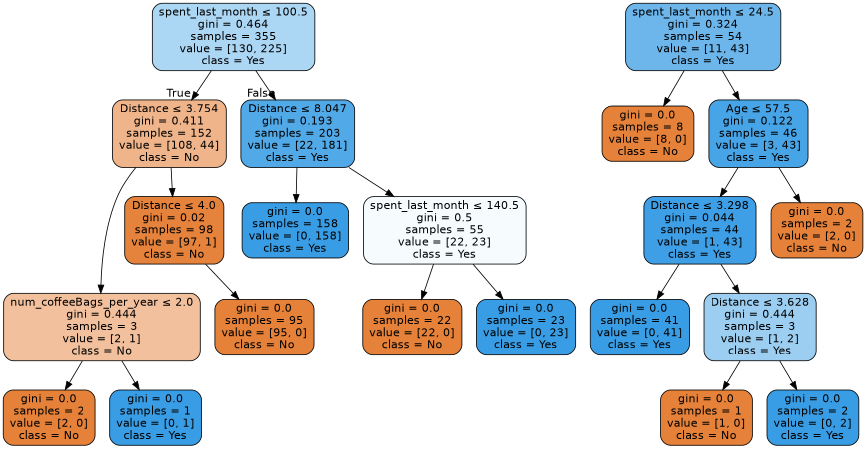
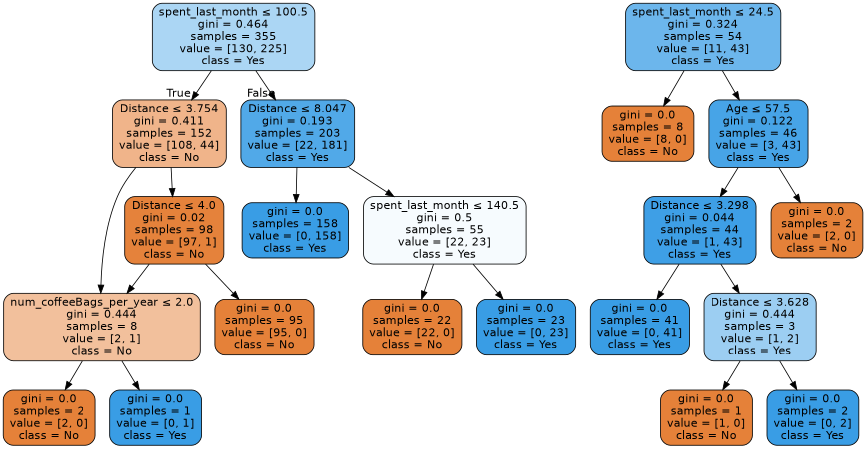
edge "Distance ≤ 4.0" -> "num_coffeeBags_per_year ≤ 2.0": added
node "num_coffeeBags_per_year ≤ 2.0": text "samples = 3" -> "samples = 8"
